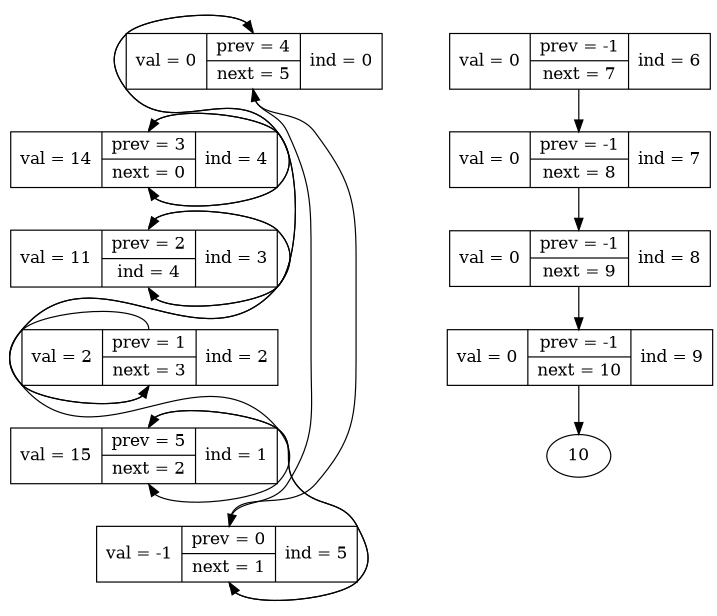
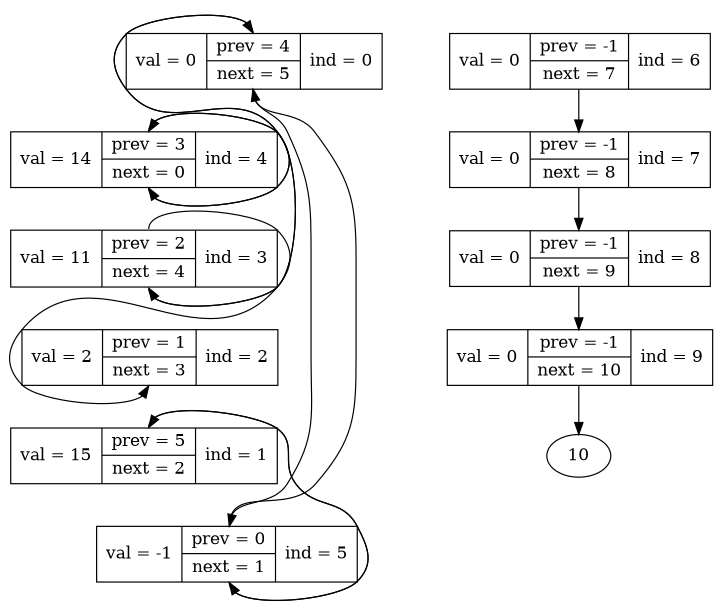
node "val = 11": text "ind = 4" -> "next = 4"
edge "val = 2" -> "val = 11": removed
edge "val = 2" -> "val = 15": removed
